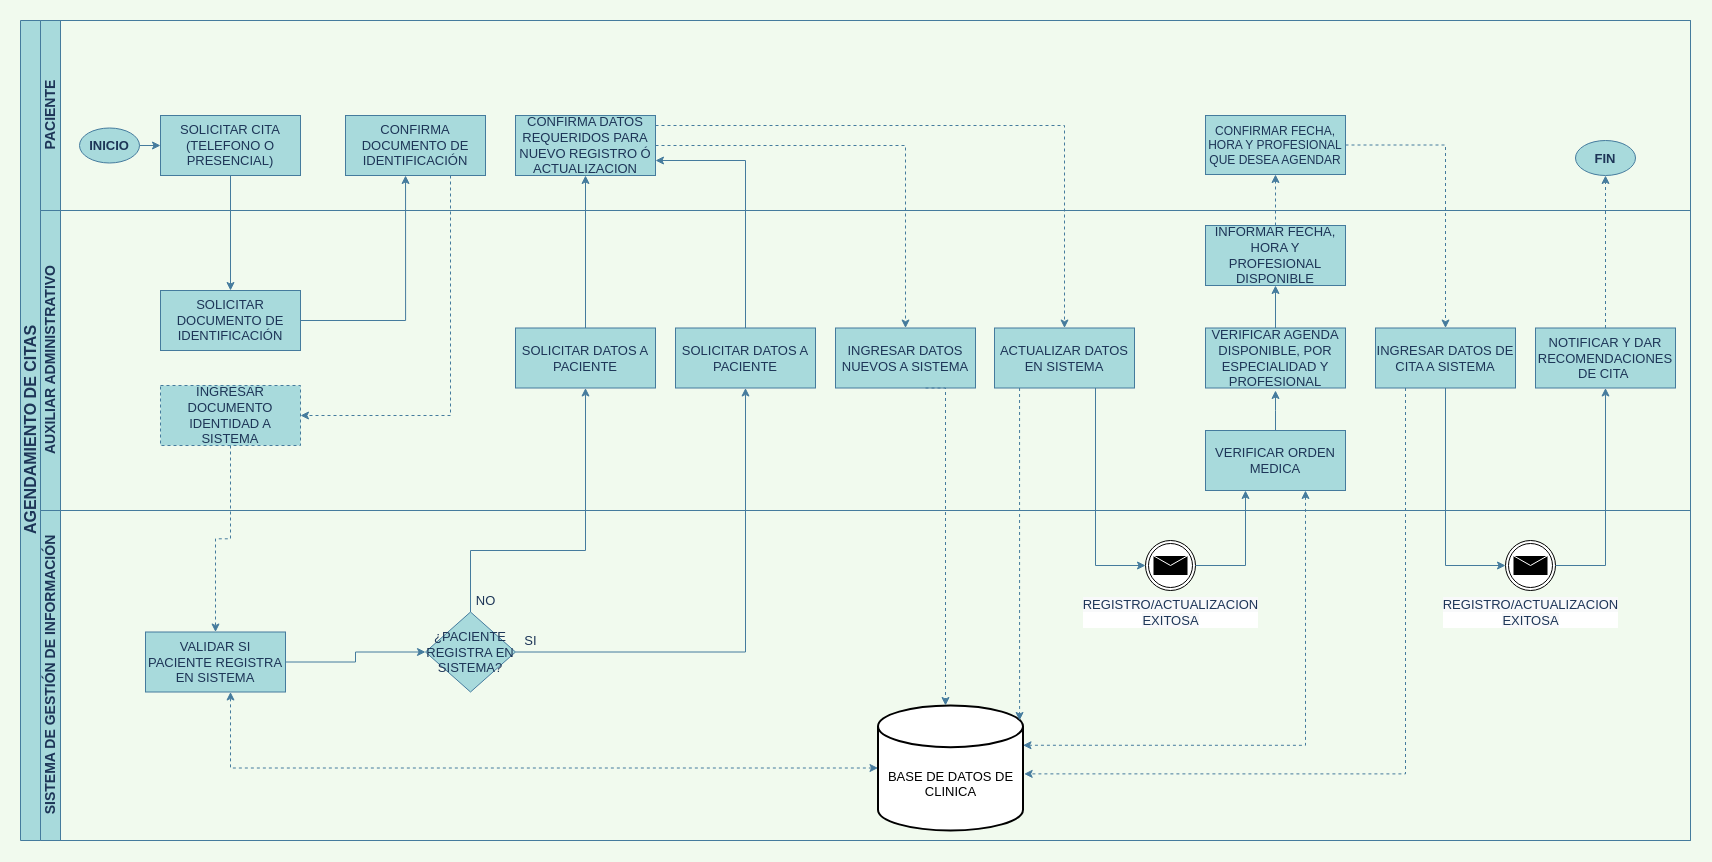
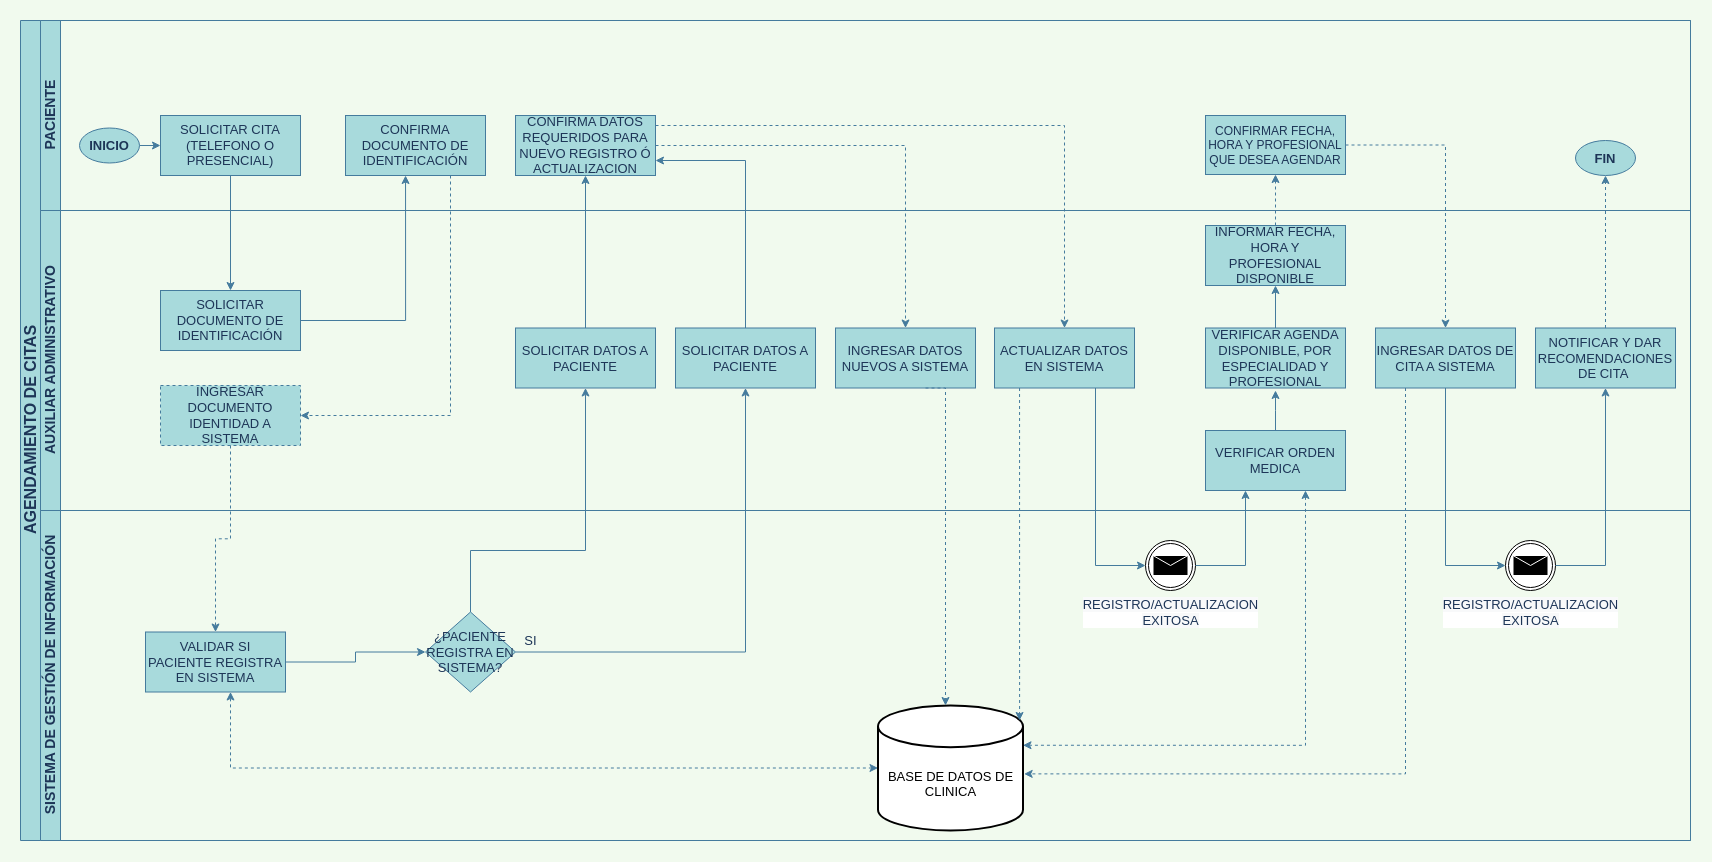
node "NO": removed
